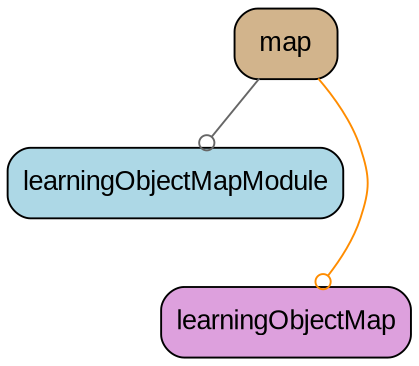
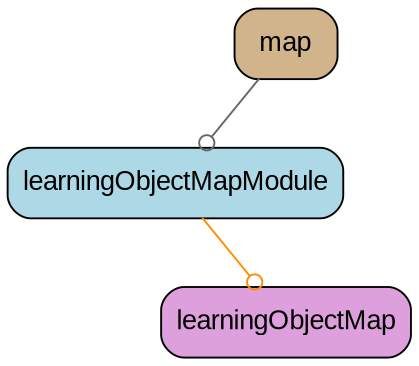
edge "map" -> "learningObjectMap": now "learningObjectMapModule" -> "learningObjectMap"
